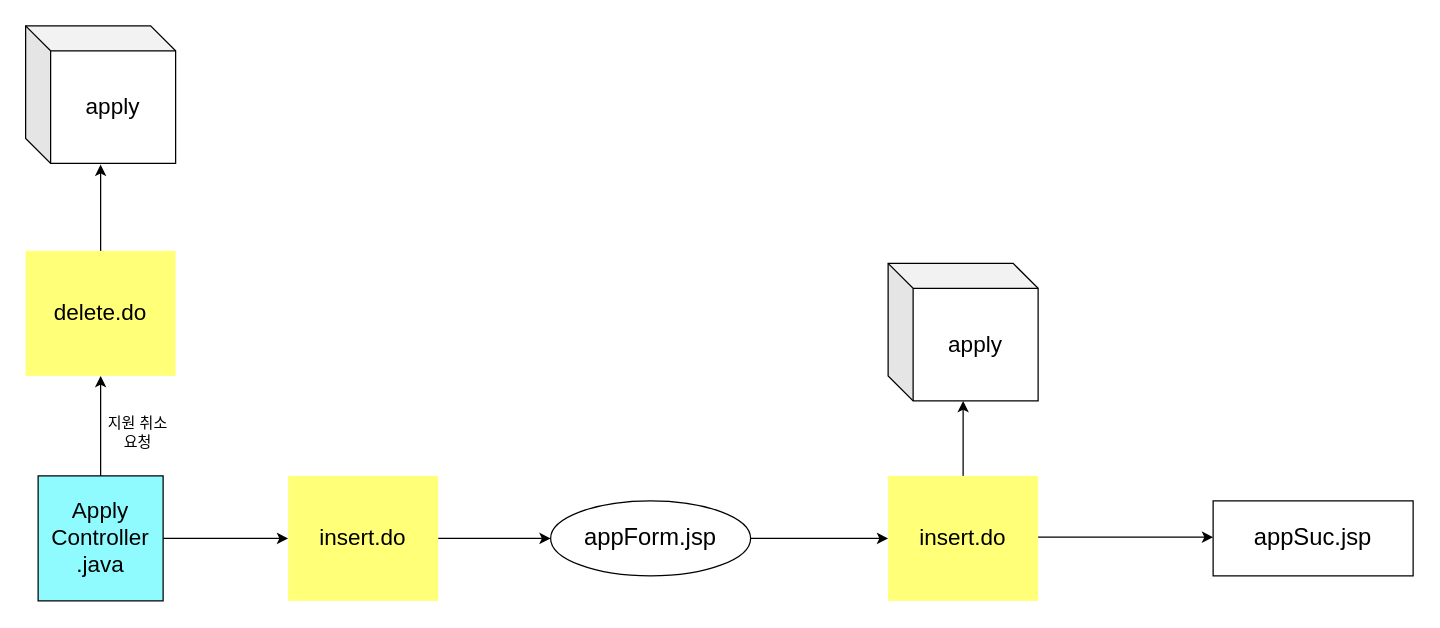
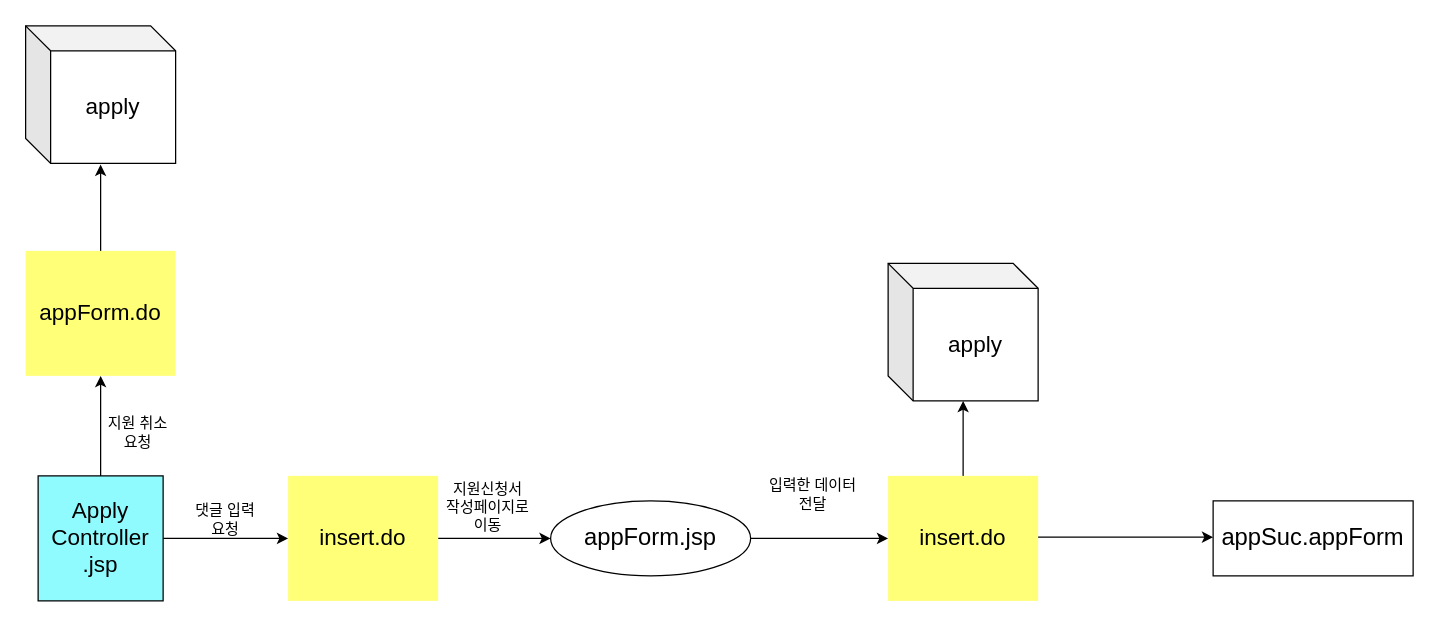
node "delete.do": label "delete.do" -> "appForm.do"
node "입력한 데이터 전달": added
node "지원신청서 작성페이지로 이동": added
node "댓글 입력요청": added
node "Apply Controller .java": label "Apply Controller .java" -> "Apply Controller .jsp"
node "appSuc.jsp": label "appSuc.jsp" -> "appSuc.appForm"
